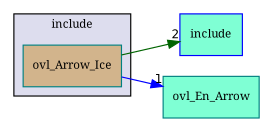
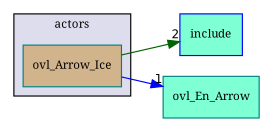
cluster "include": label "include" -> "actors"
